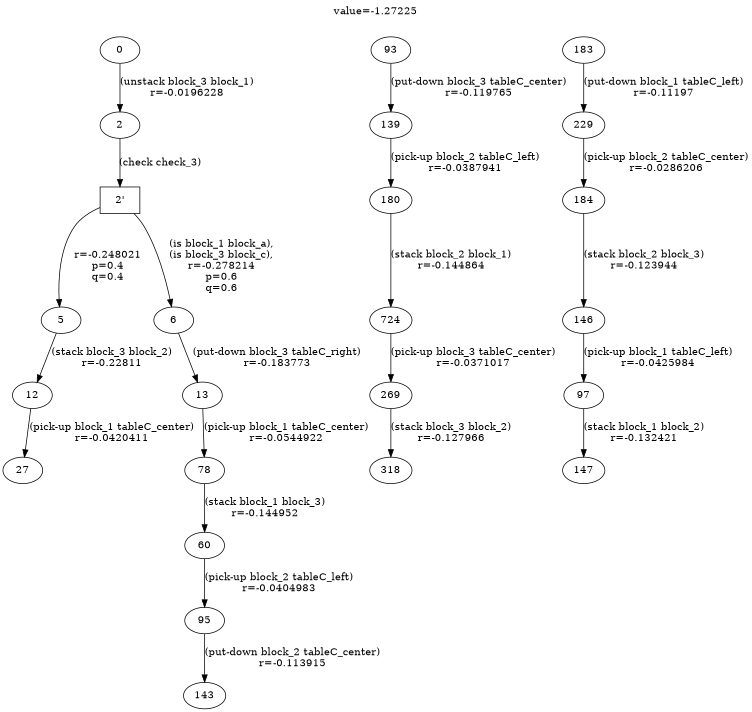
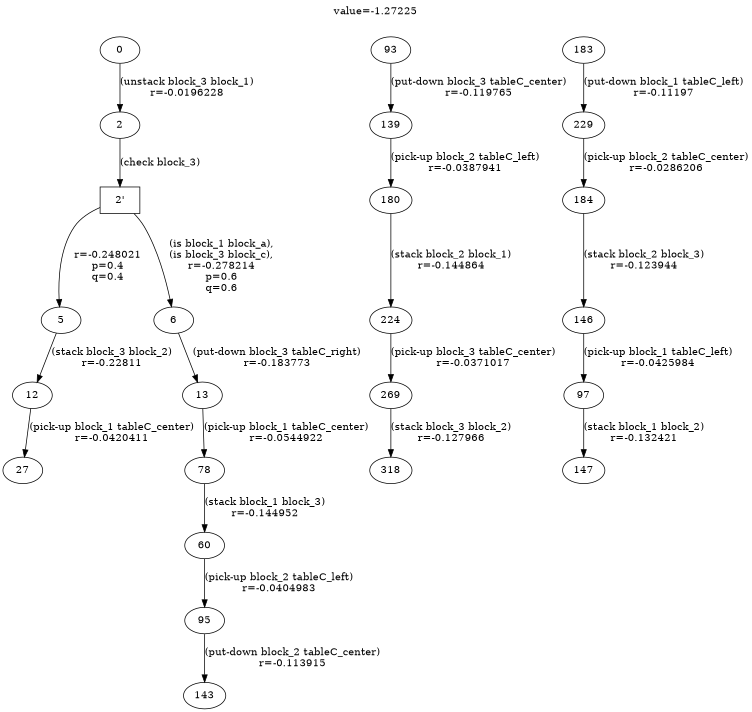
edge "2" -> "2'": label "(check check_3)" -> "(check block_3)"
node "724": label "724" -> "224"
